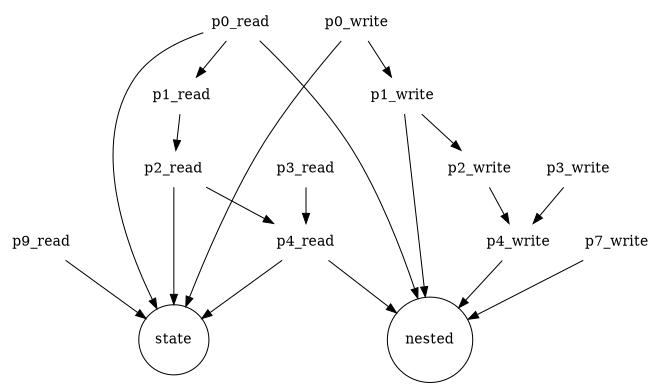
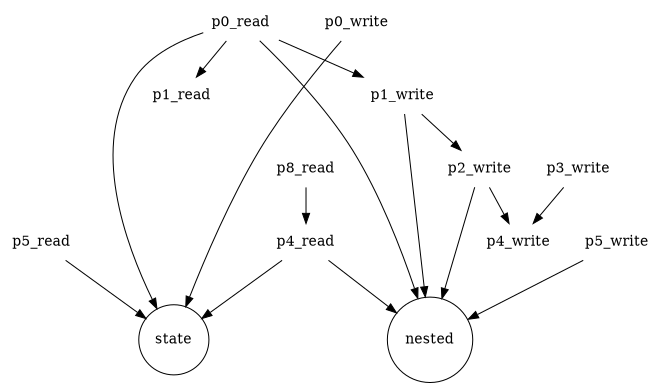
edge "p0_write" -> "p1_write": now "p0_read" -> "p1_write"
node "p2_read": removed
node "p3_read": label "p3_read" -> "p8_read"
node "p9_read": label "p9_read" -> "p5_read"
node "p7_write": label "p7_write" -> "p5_write"
edge "p4_write" -> "nested": now "p2_write" -> "nested"
